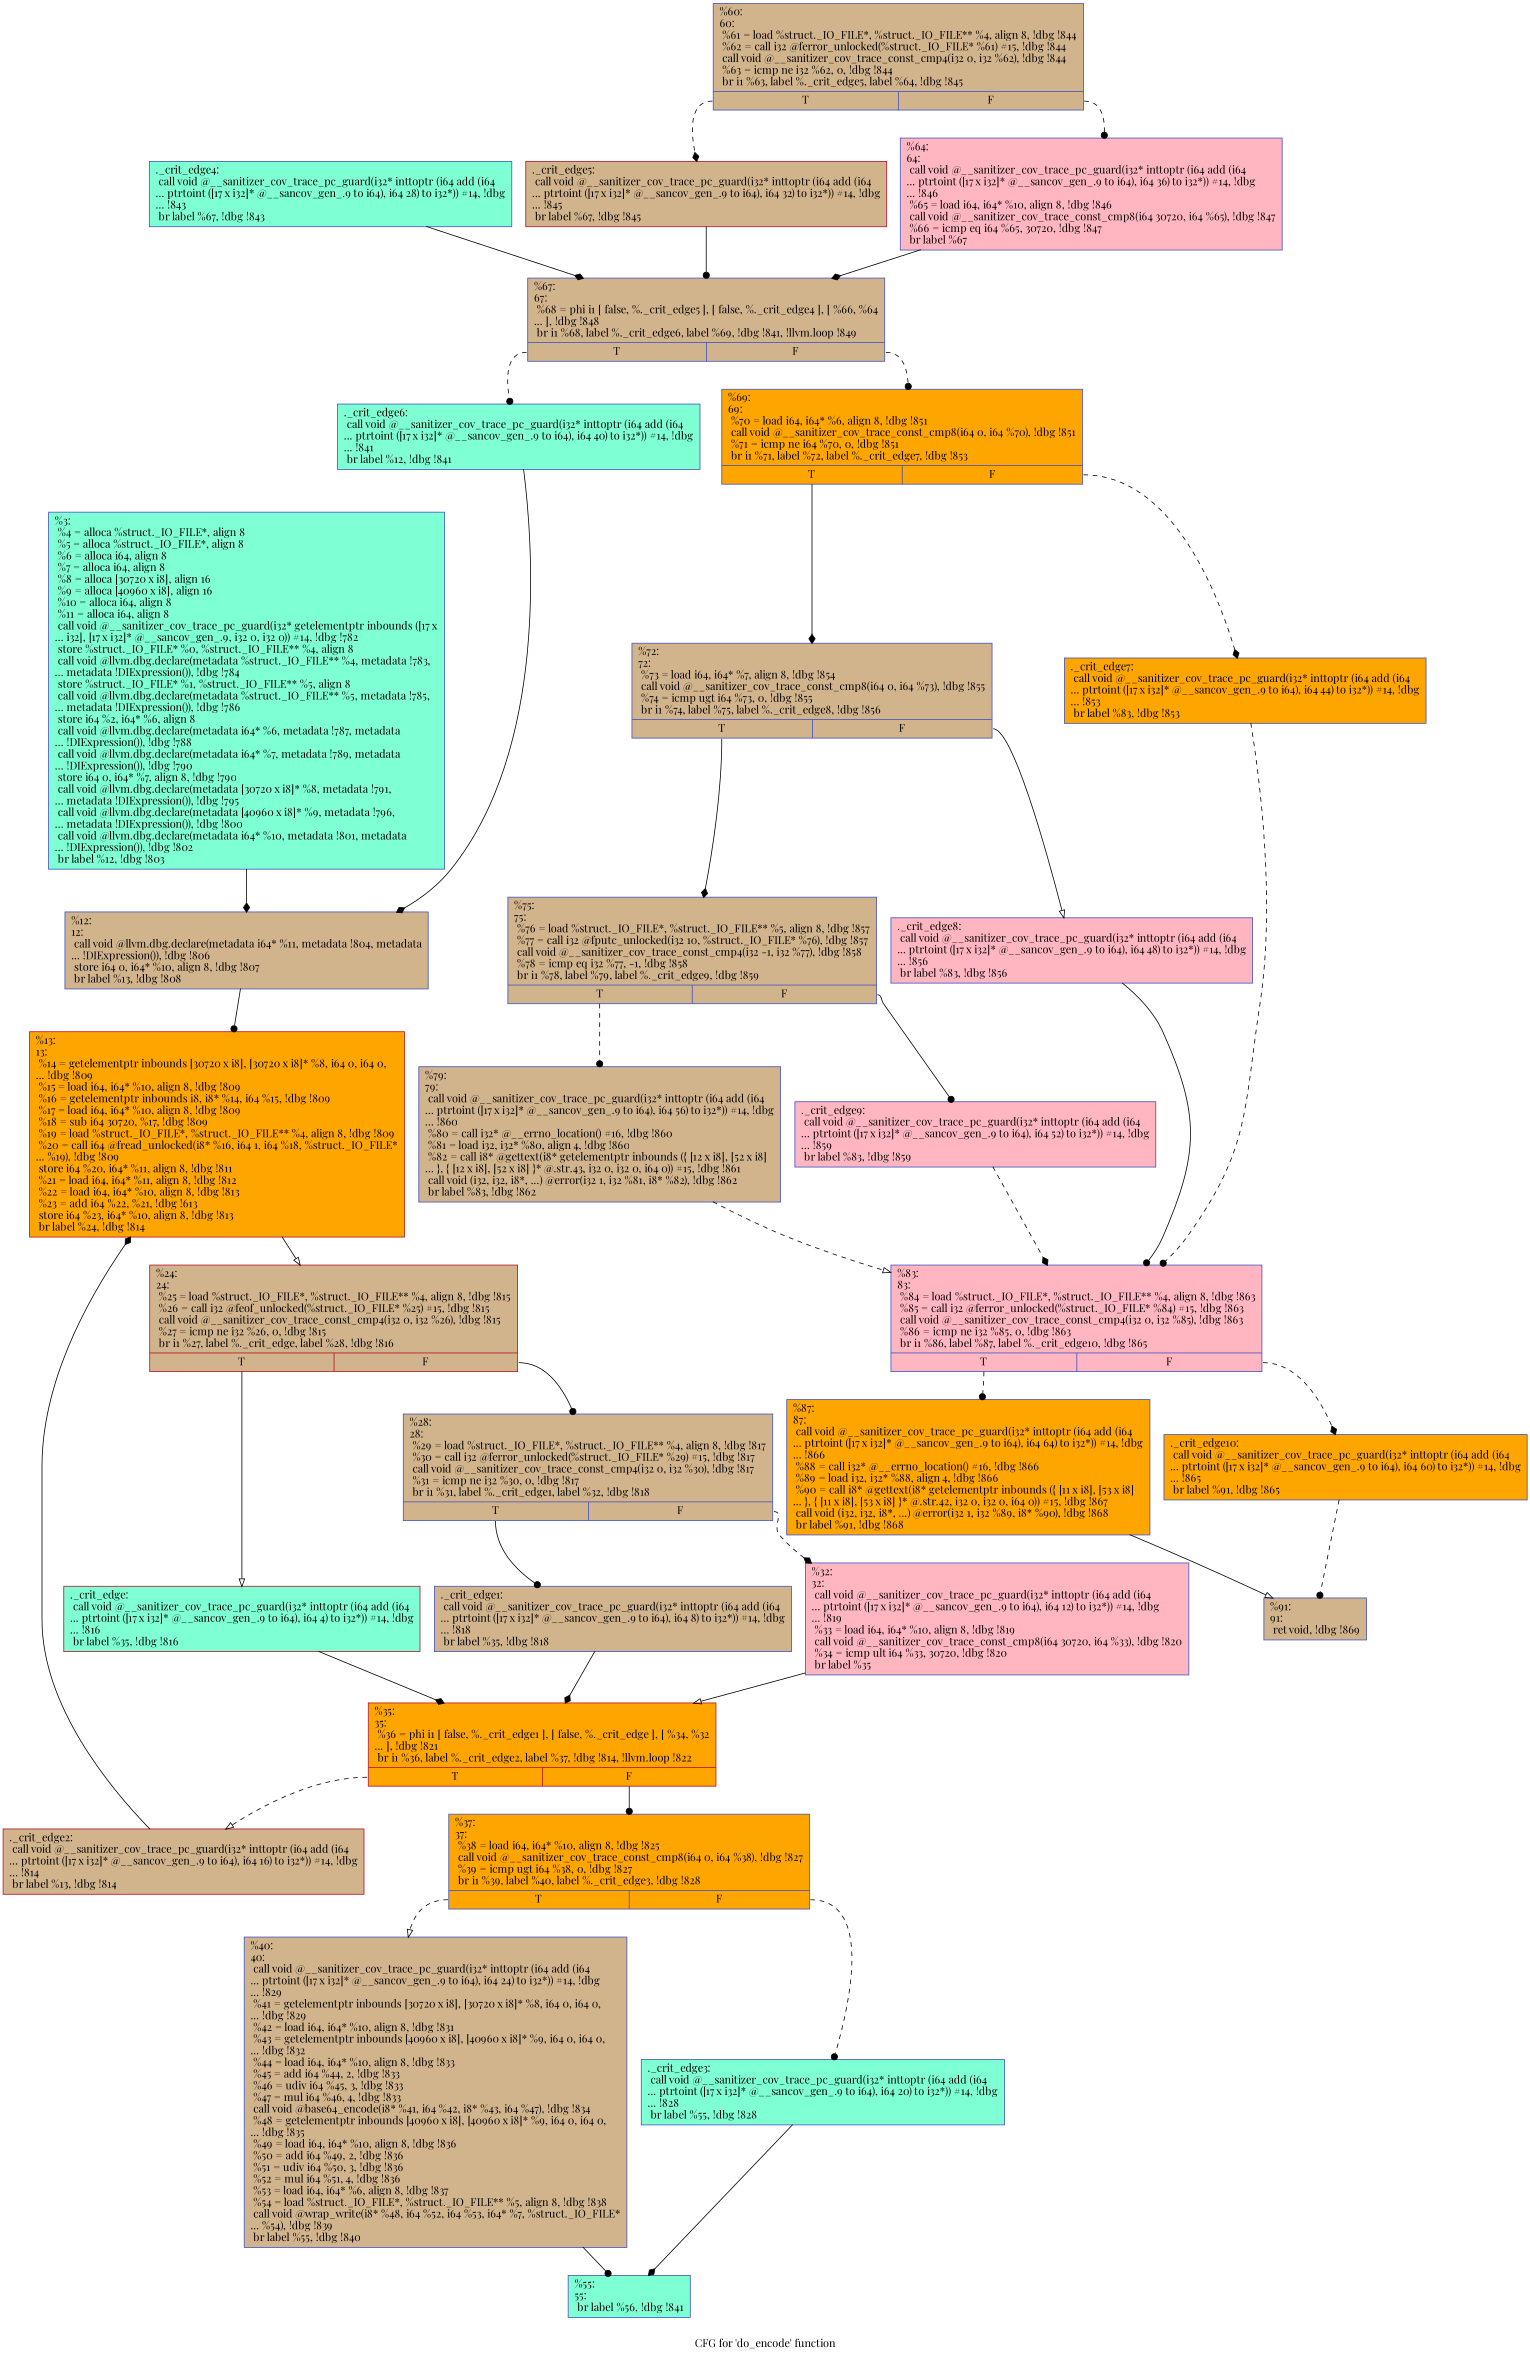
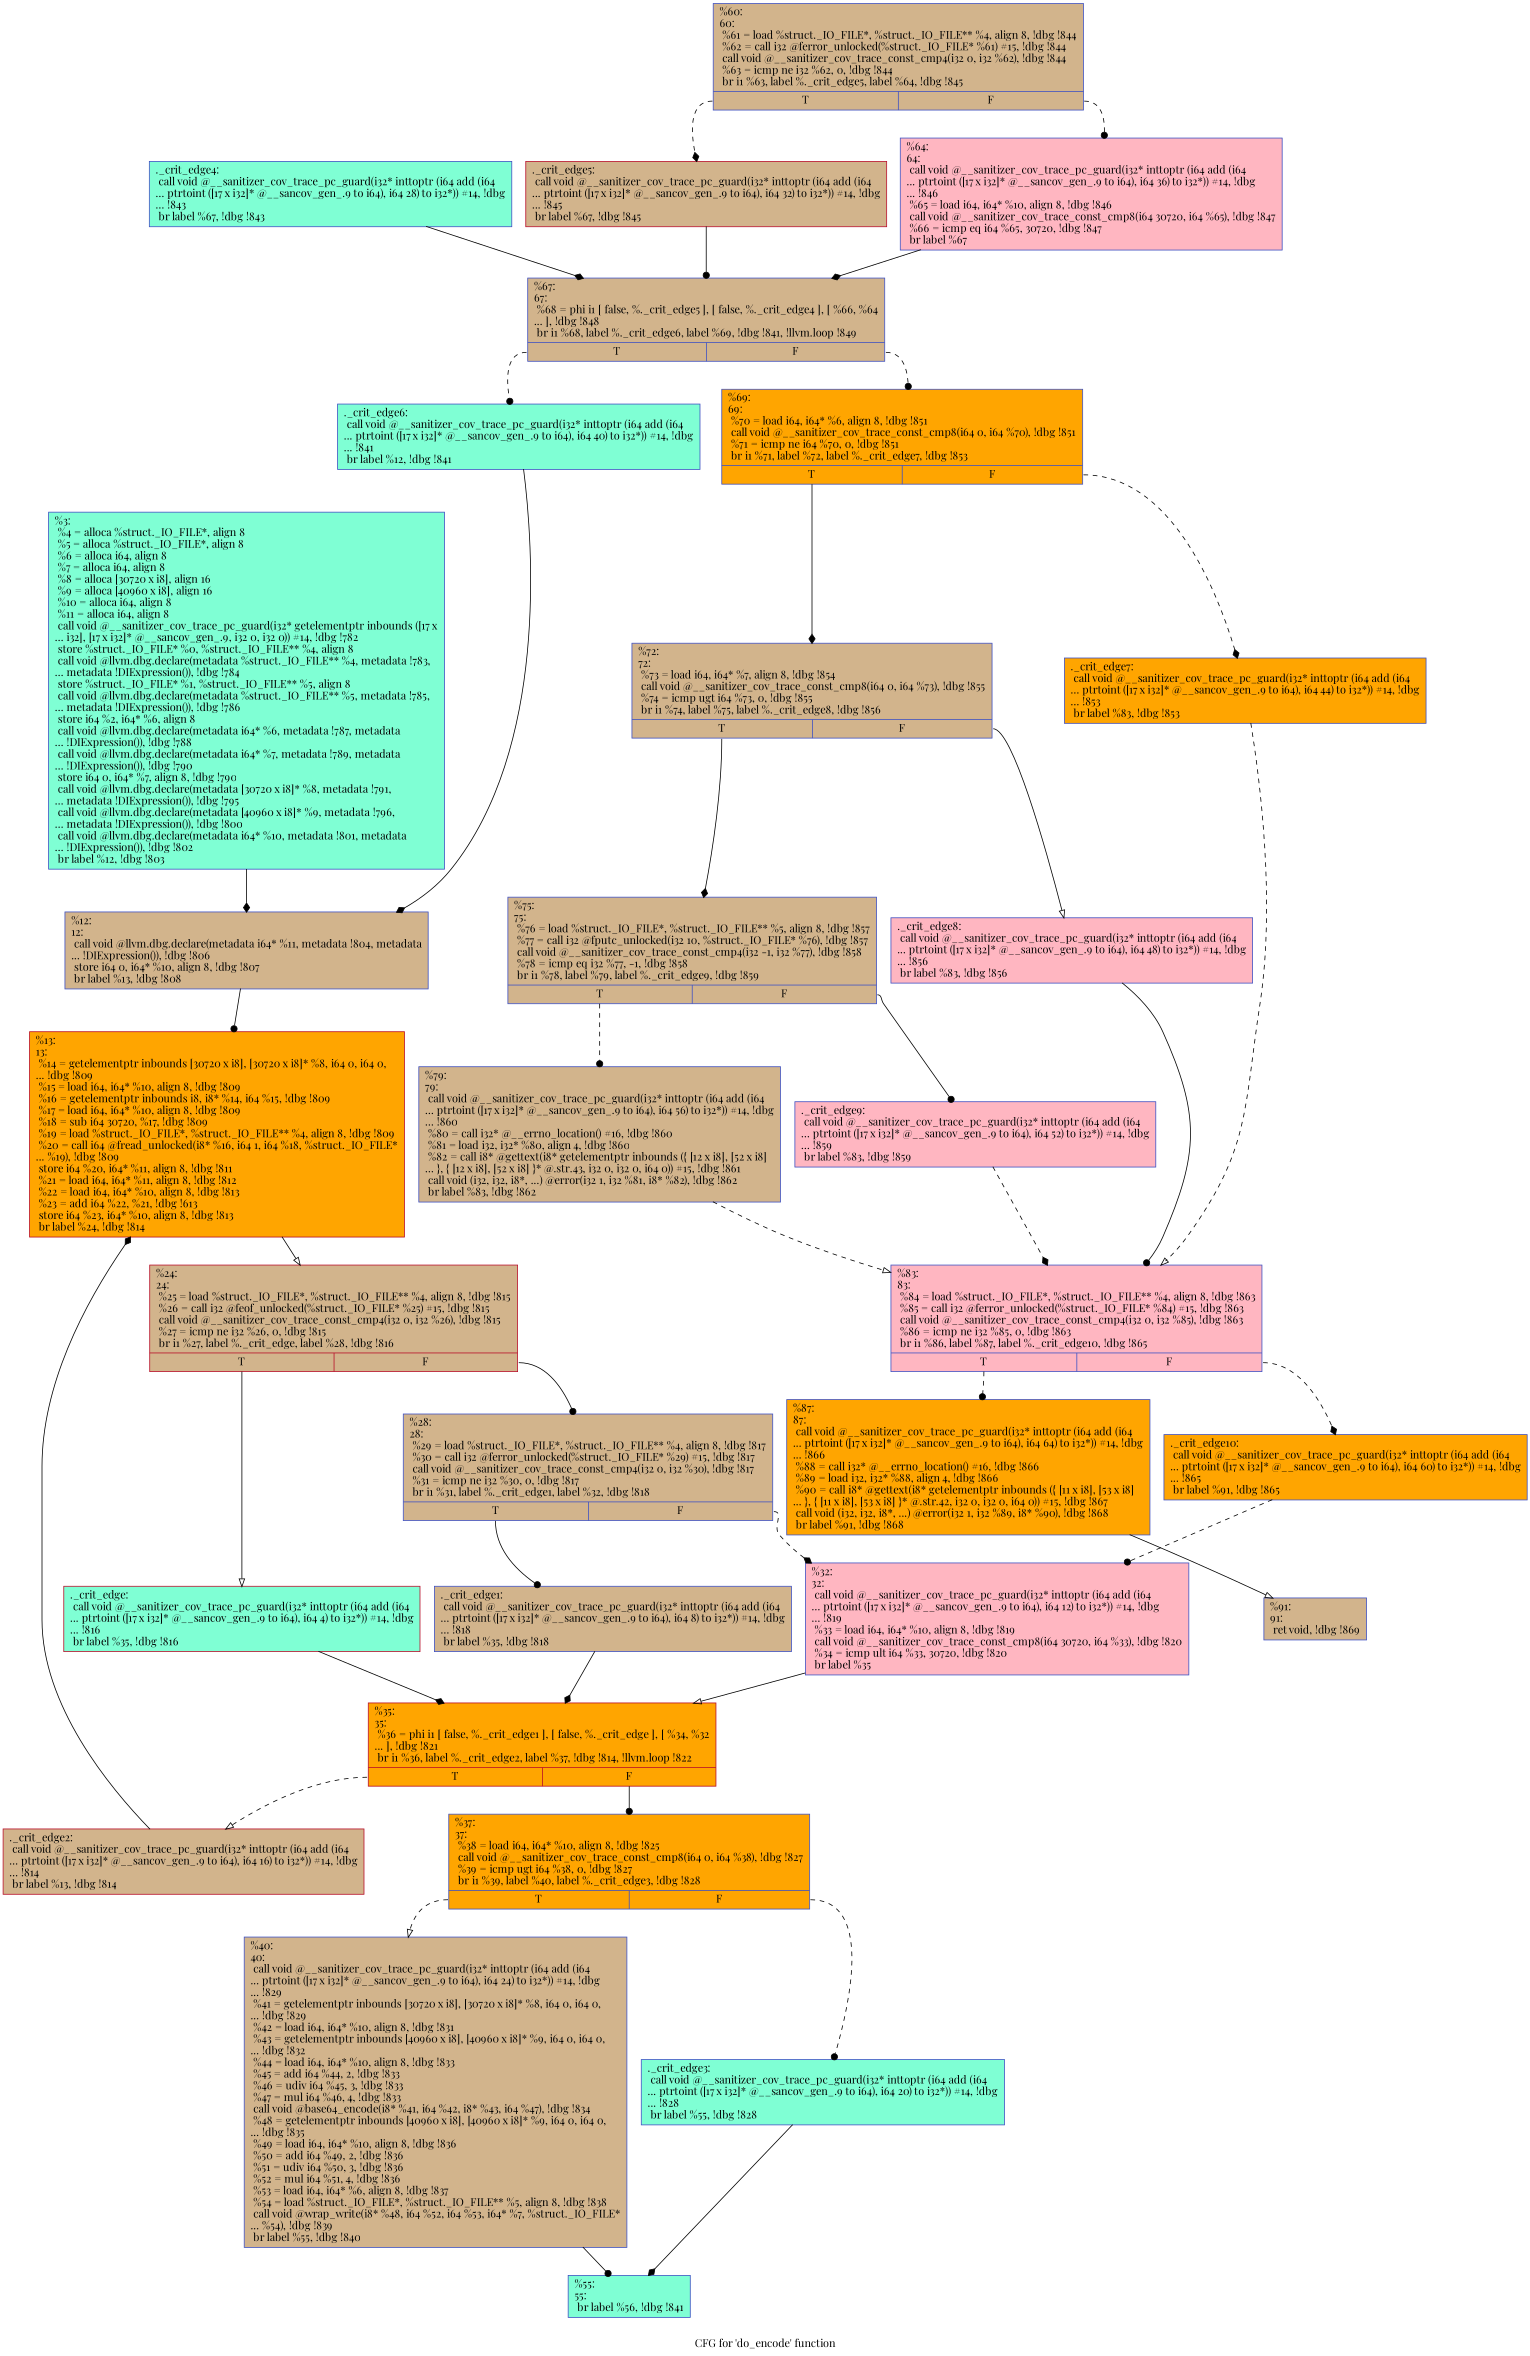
edge "._crit_edge7:" -> "%83:": arrowhead dot -> onormal
edge "._crit_edge10:" -> "%91:": now "._crit_edge10:" -> "%32:"
